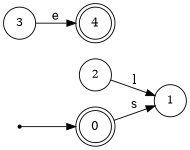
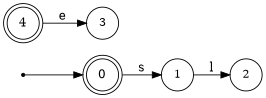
edge "3" -> "4": reversed
edge "2" -> "1": reversed
